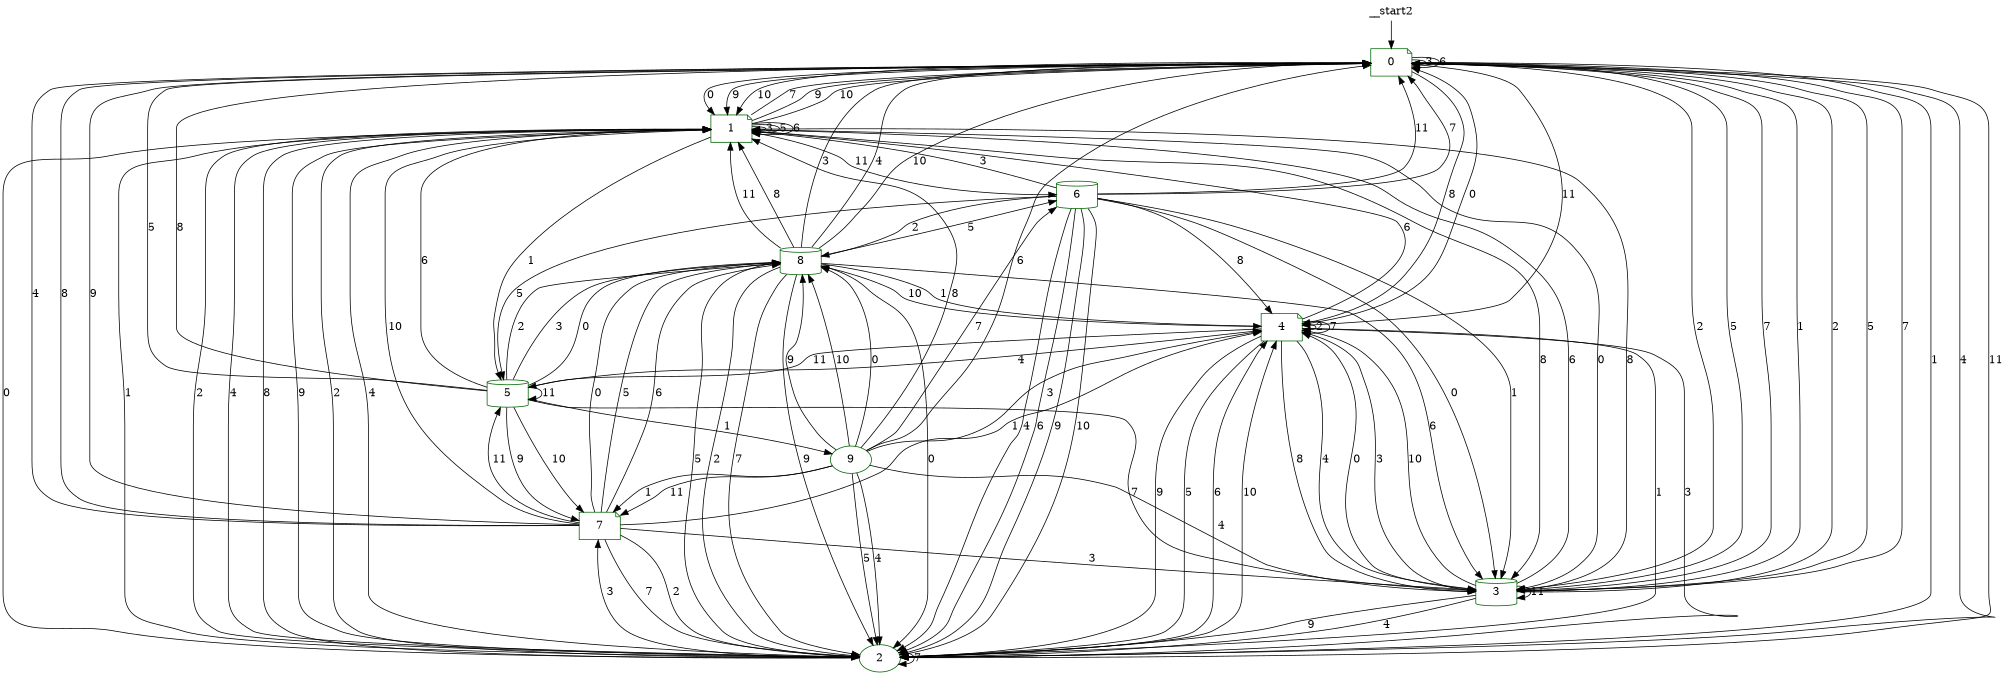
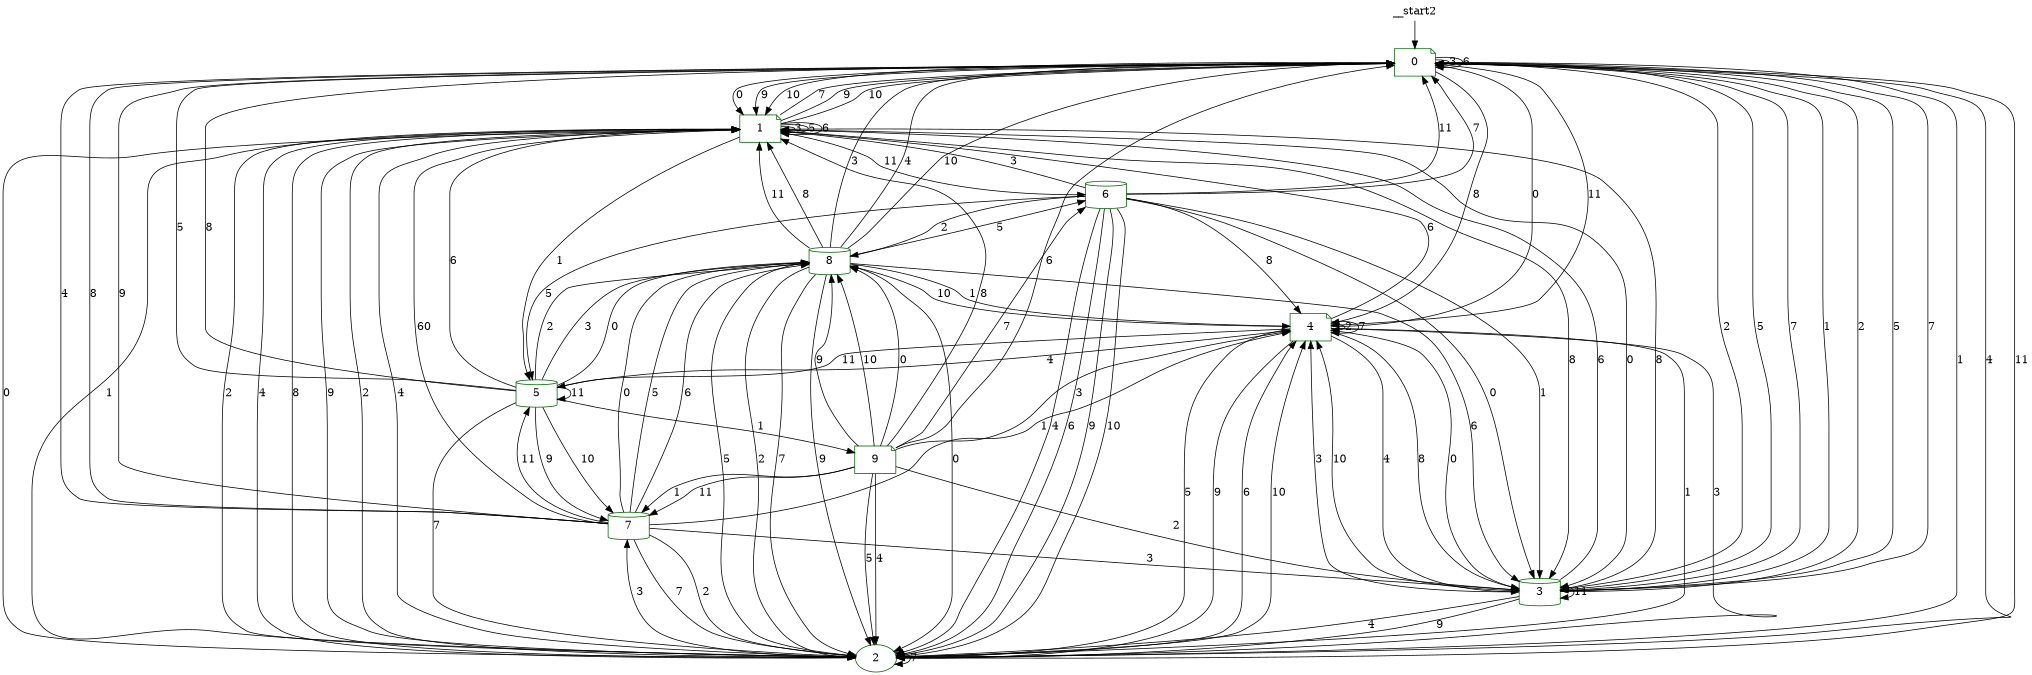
edge "7" -> "1": label "10" -> "60"
edge "5" -> "3": now "5" -> "2"
node "9": shape ellipse -> note
node "7": shape note -> cylinder
edge "9" -> "3": label "4" -> "2"
